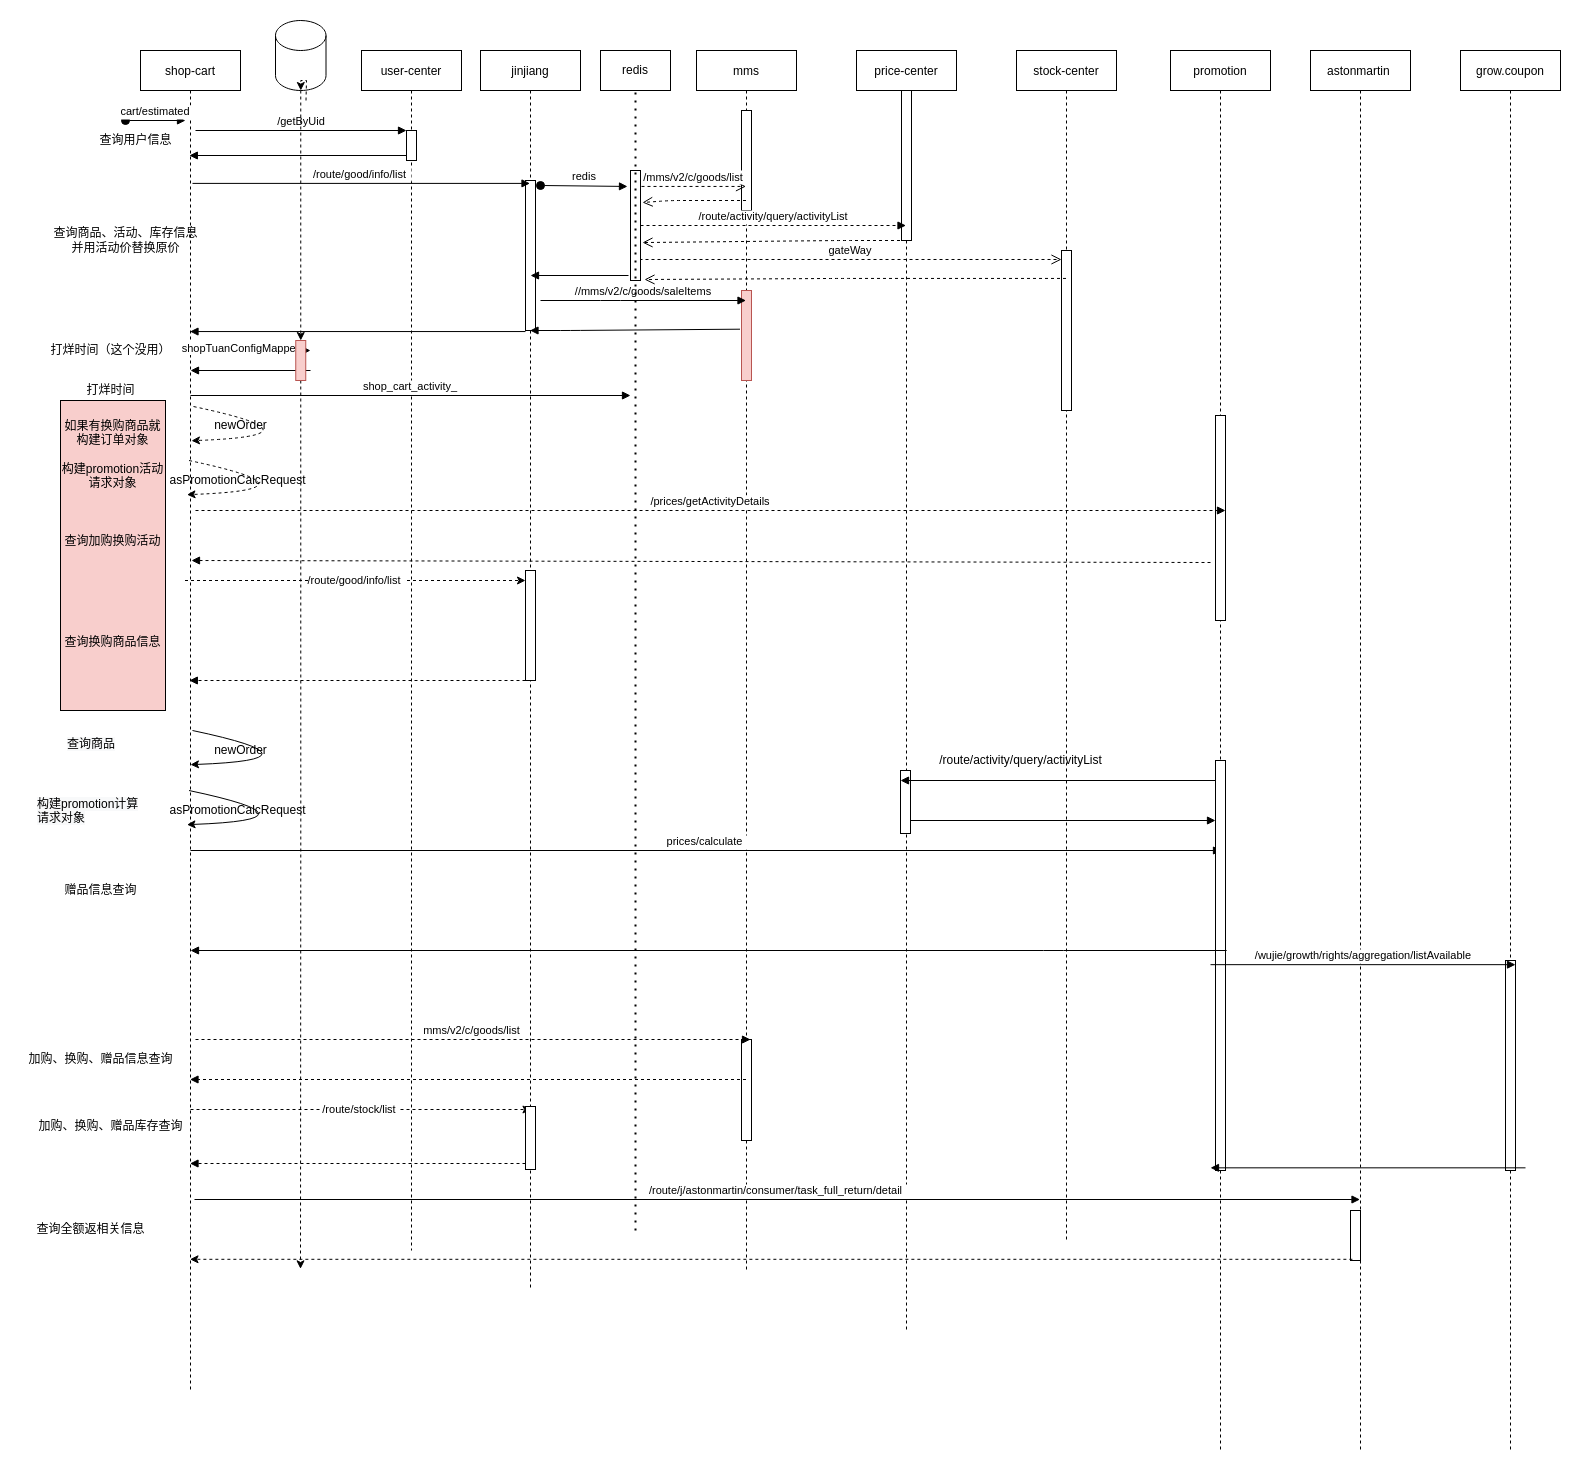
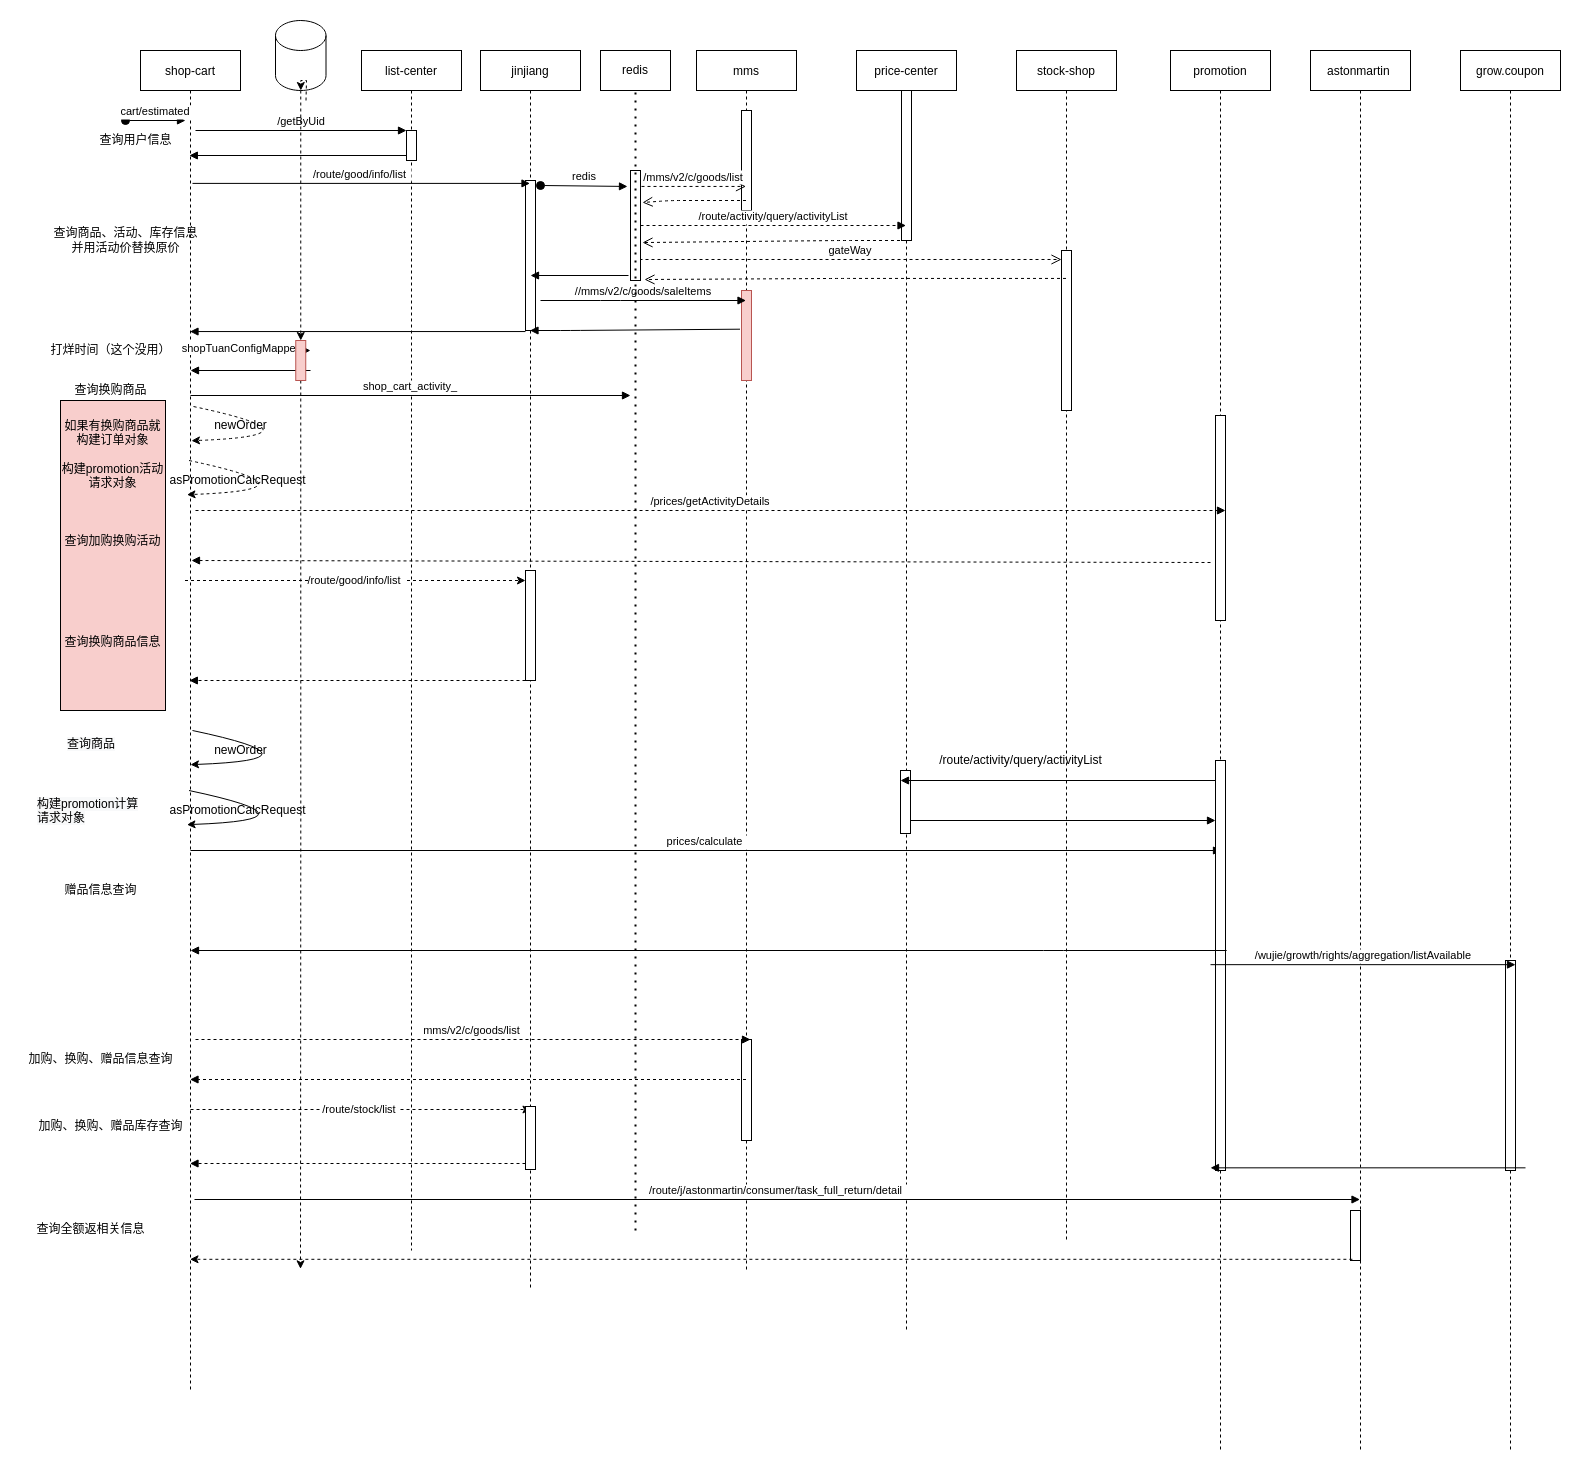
node "user-center": label "user-center" -> "list-center"
node "stock-center": label "stock-center" -> "stock-shop"
node "打烊时间": label "打烊时间" -> "查询换购商品"
